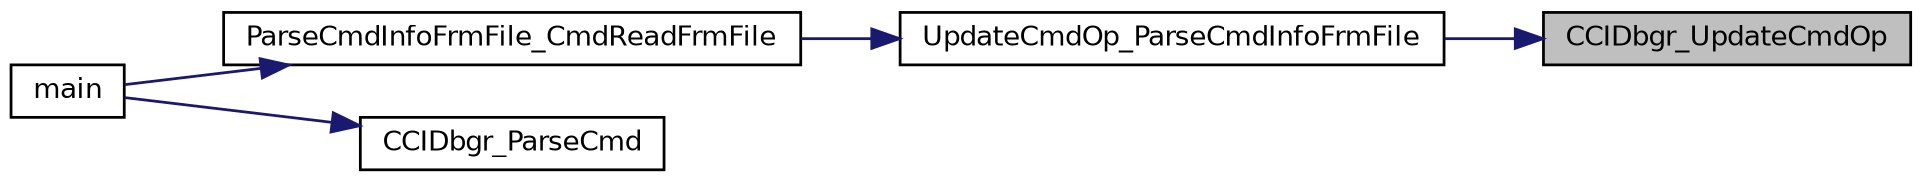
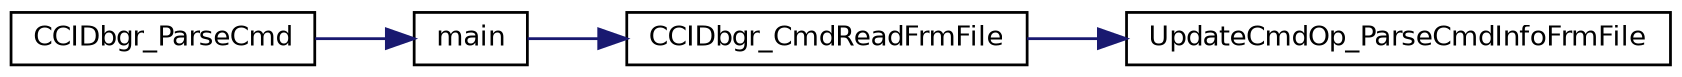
node "ParseCmdInfoFrmFile_CmdReadFrmFile": label "ParseCmdInfoFrmFile_CmdReadFrmFile" -> "CCIDbgr_CmdReadFrmFile"
node "CCIDbgr_UpdateCmdOp": removed
edge "main" -> "CCIDbgr_ParseCmd": reversed
